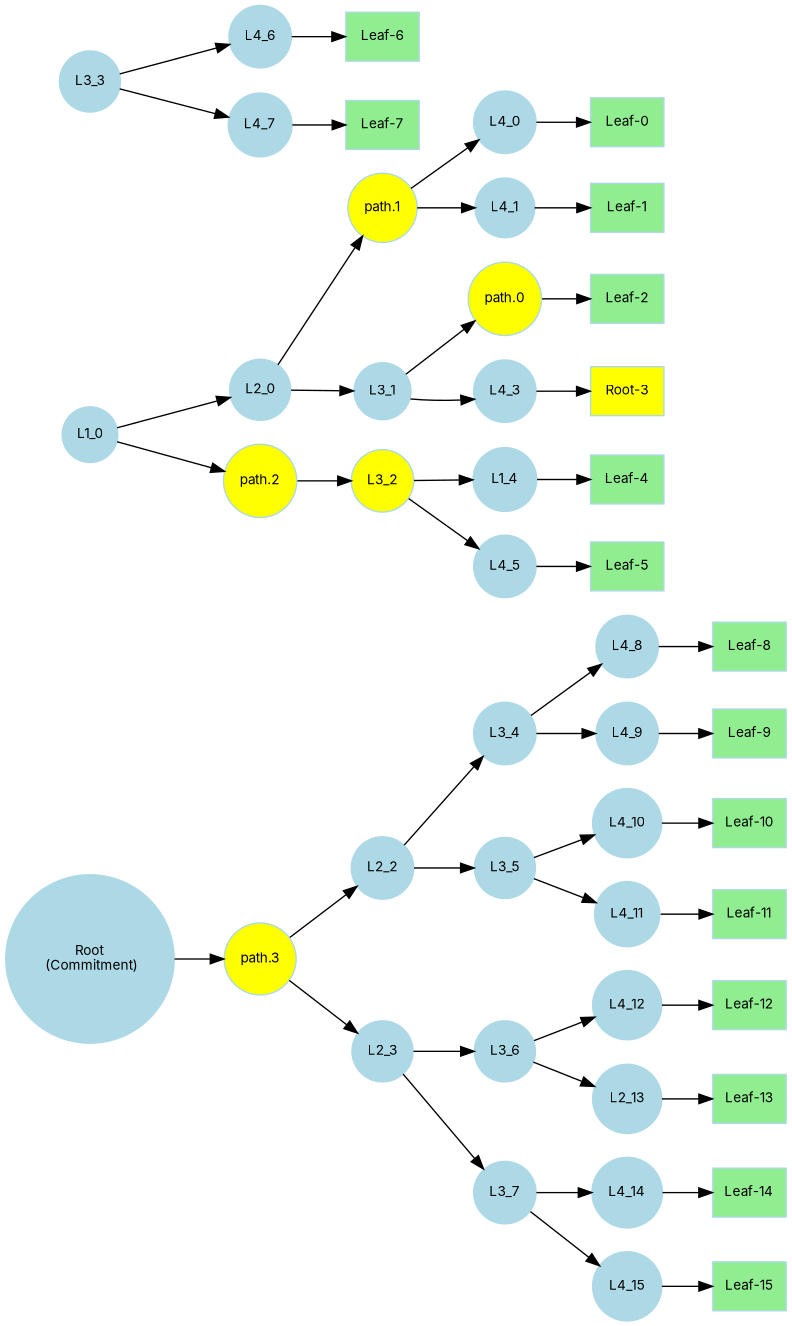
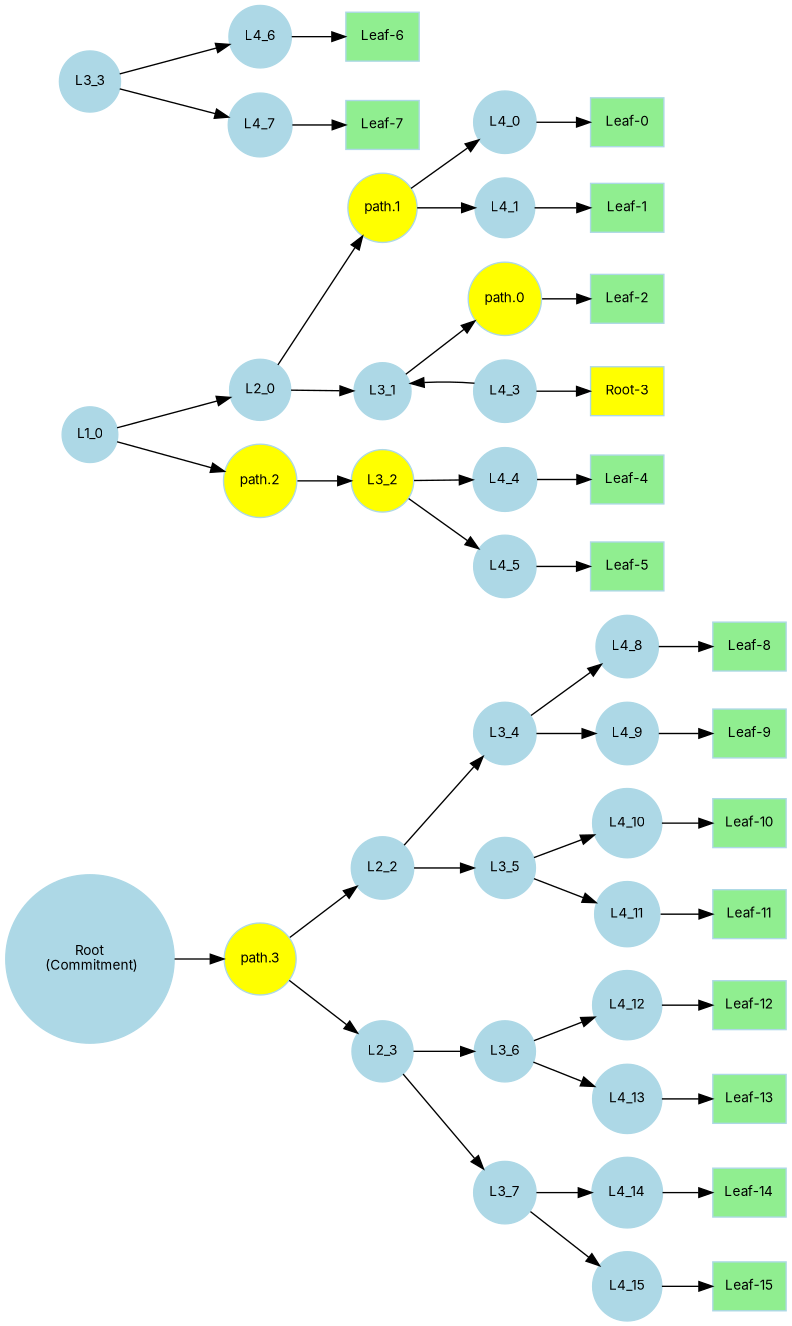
edge "L3_1" -> "L4_3": reversed
node "L1_4": label "L1_4" -> "L4_4"
node "L2_13": label "L2_13" -> "L4_13"
